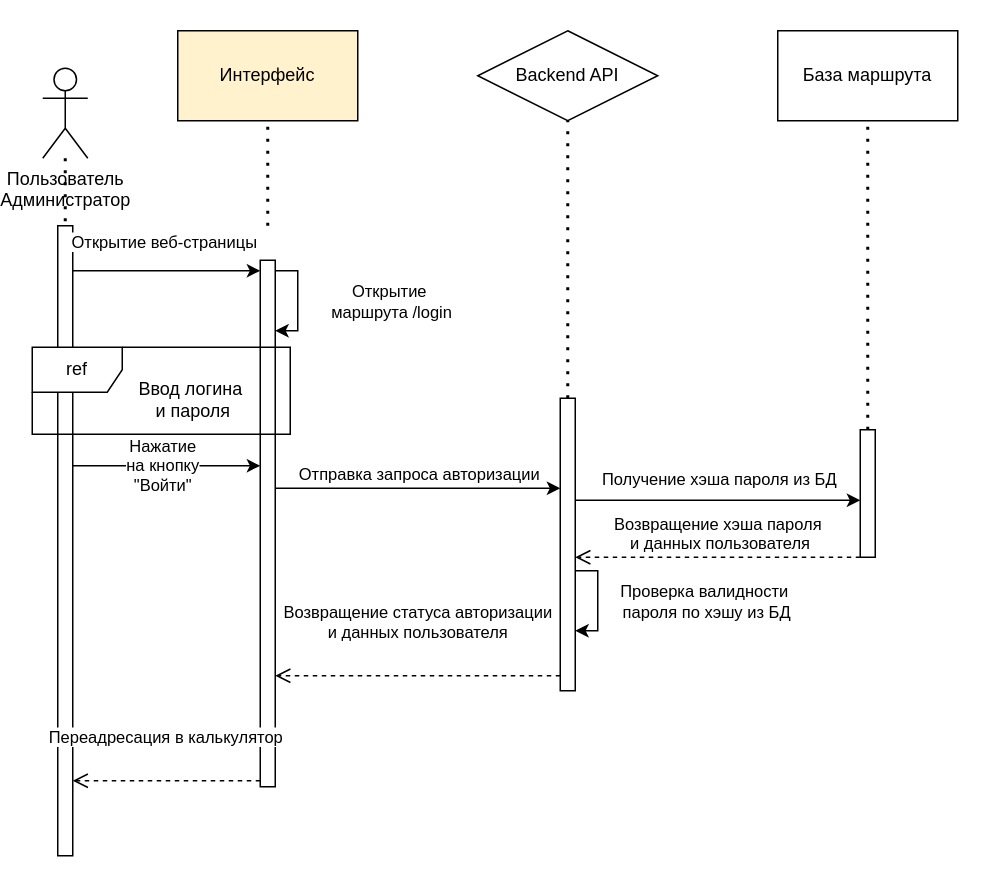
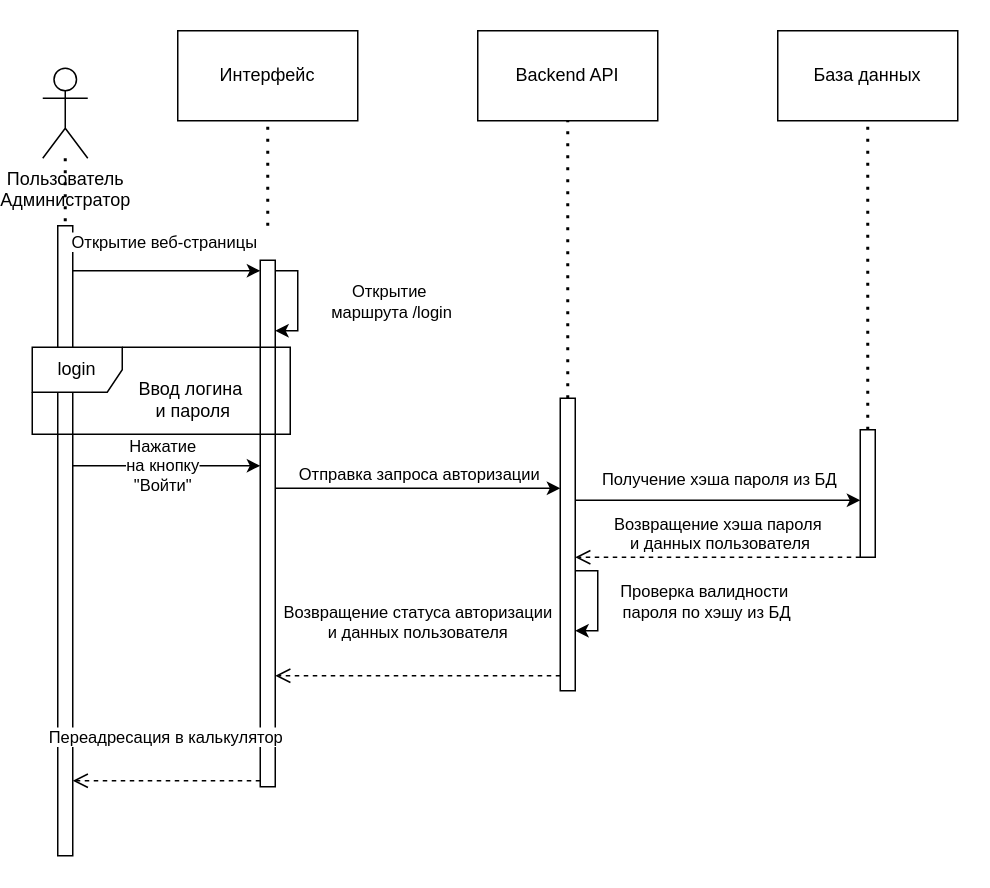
node "Интерфейс": fillcolor #fff2cc -> #ffffff
node "Backend API": shape diamond -> rectangle
node "База маршрута": label "База маршрута" -> "База данных"
node "ref": label "ref" -> "login"
